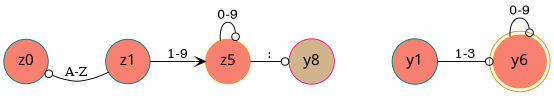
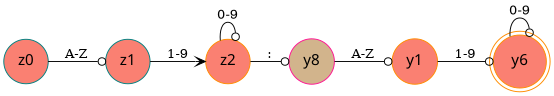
edge "y1" -> "y6": label "1-3" -> "1-9"
node "z5": label "z5" -> "z2"
edge "y8" -> "y1": added, label "A-Z"
node "y1": color teal -> darkorange
edge "z1" -> "z0": reversed
